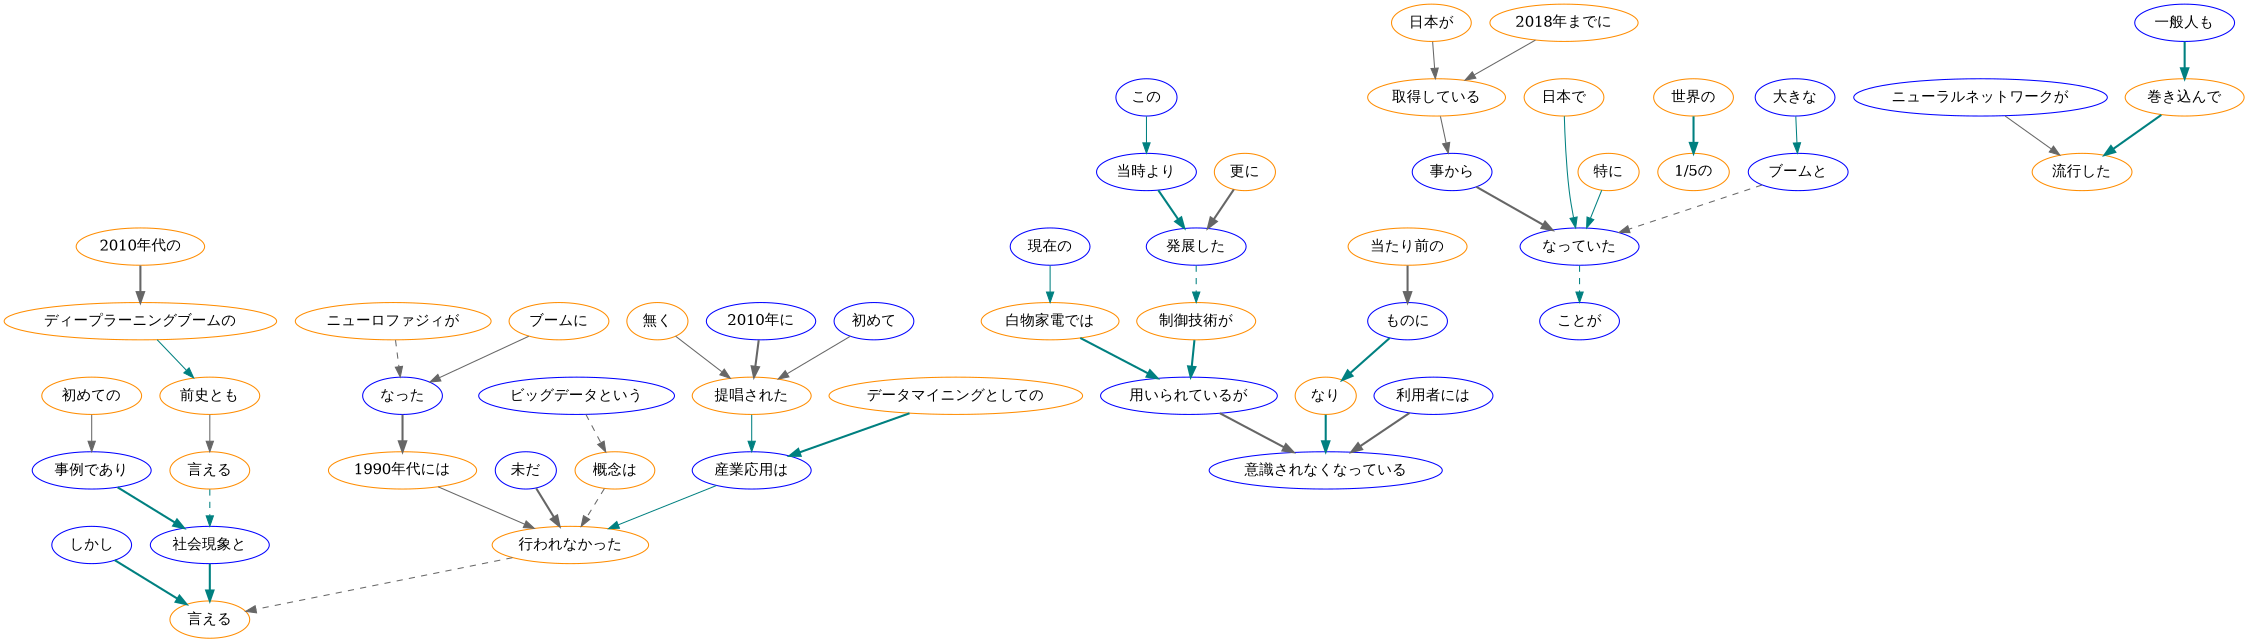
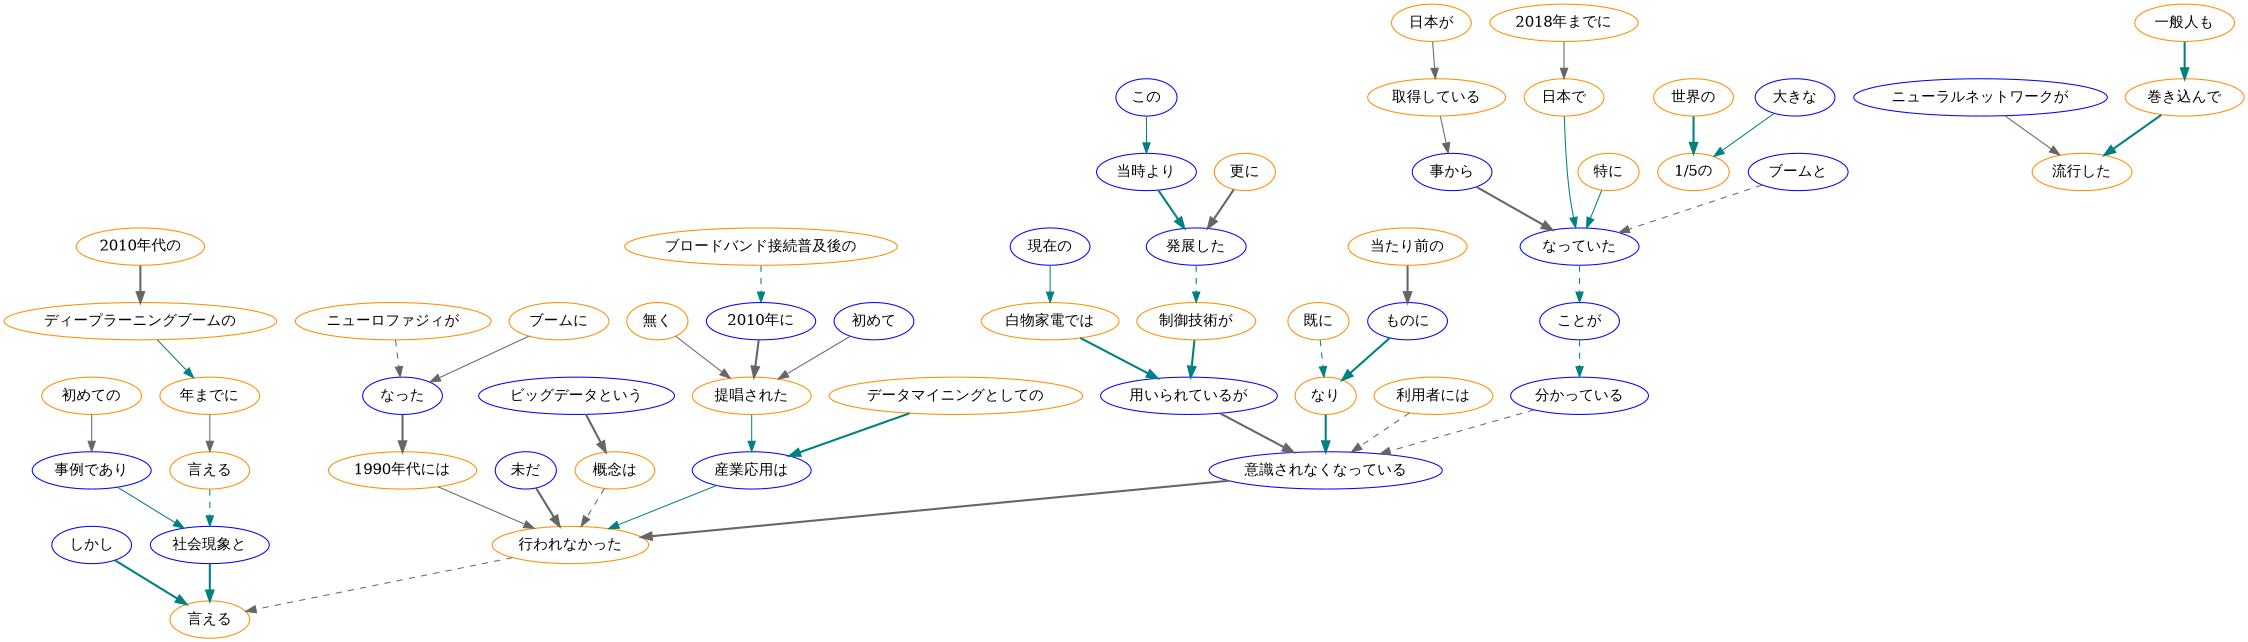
node "一般人も": color blue -> darkorange
edge "2018年までに" -> "取得している": now "2018年までに" -> "日本で"
edge "大きな" -> "ブームと": now "大きな" -> "1/5の"
node "ブロードバンド接続普及後の": added
node "既に": added
node "前史とも": label "前史とも" -> "年までに"
node "利用者には": color blue -> darkorange
node "分かっている": added
edge "ビッグデータという" -> "概念は": style dashed -> bold
edge "利用者には" -> "意識されなくなっている": style bold -> dashed
edge "事例であり" -> "社会現象と": style bold -> solid
edge "意識されなくなっている" -> "行われなかった": added
